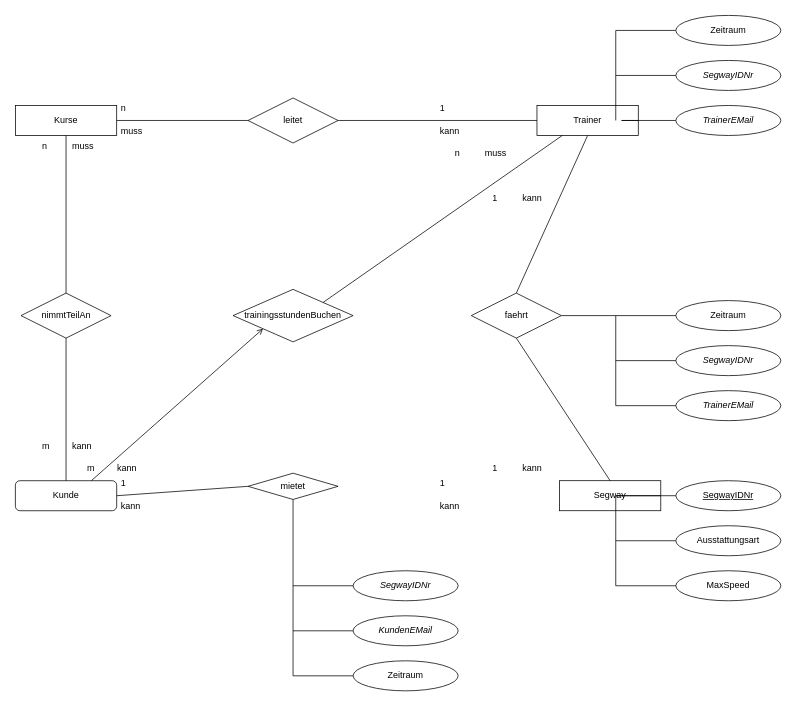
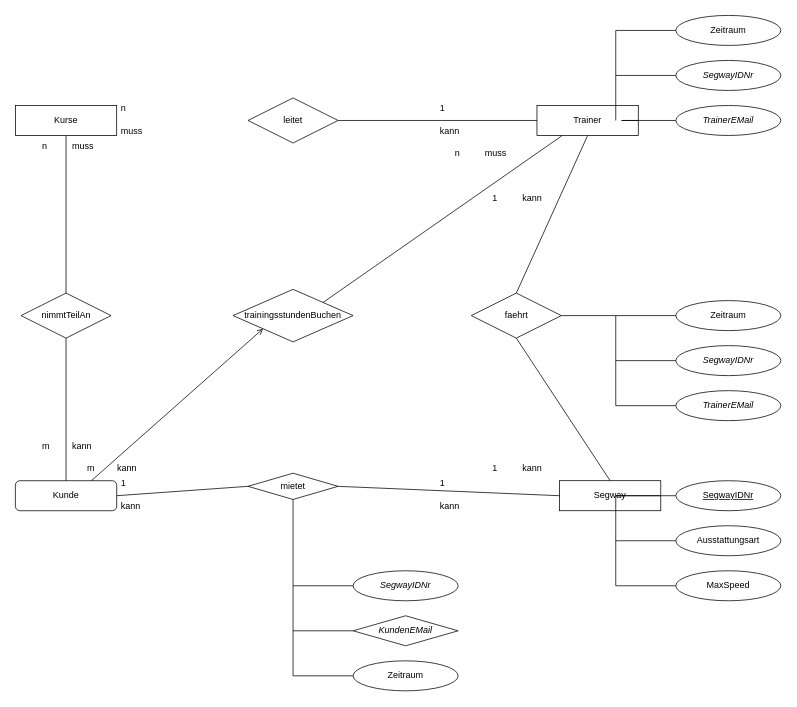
edge "Kurse" -- "leitet": removed
edge "mietet" -- "Segway": added
node "KundenEMail": shape ellipse -> diamond
